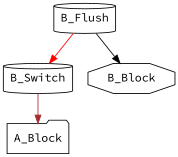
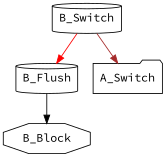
edge "B_Flush" -> "B_Switch": reversed
node "A_Block": label "A_Block" -> "A_Switch"
